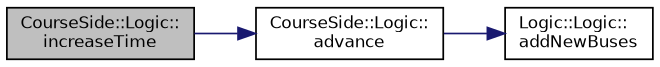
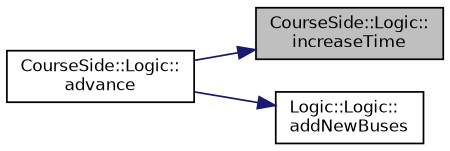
edge "CourseSide::Logic:: increaseTime" -> "CourseSide::Logic:: advance": reversed
